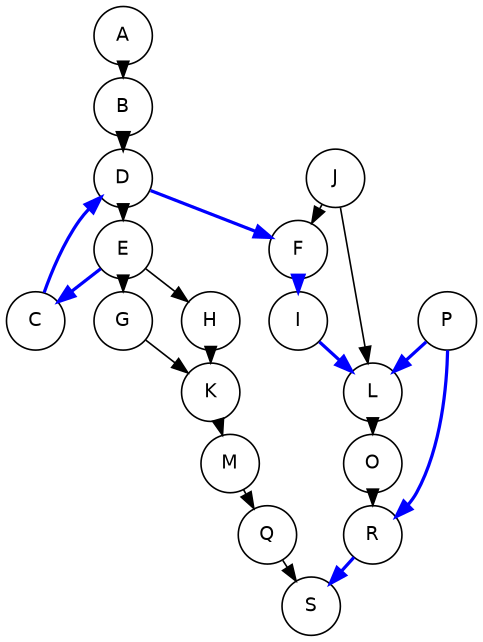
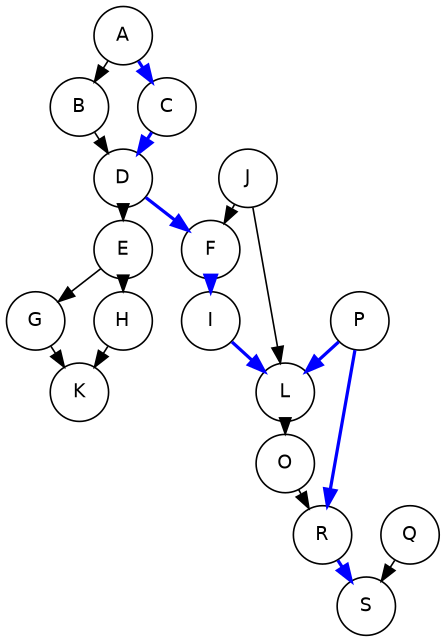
edge "B" -> "D": style bold -> solid
edge "E" -> "C": now "A" -> "C"
node "M": removed
